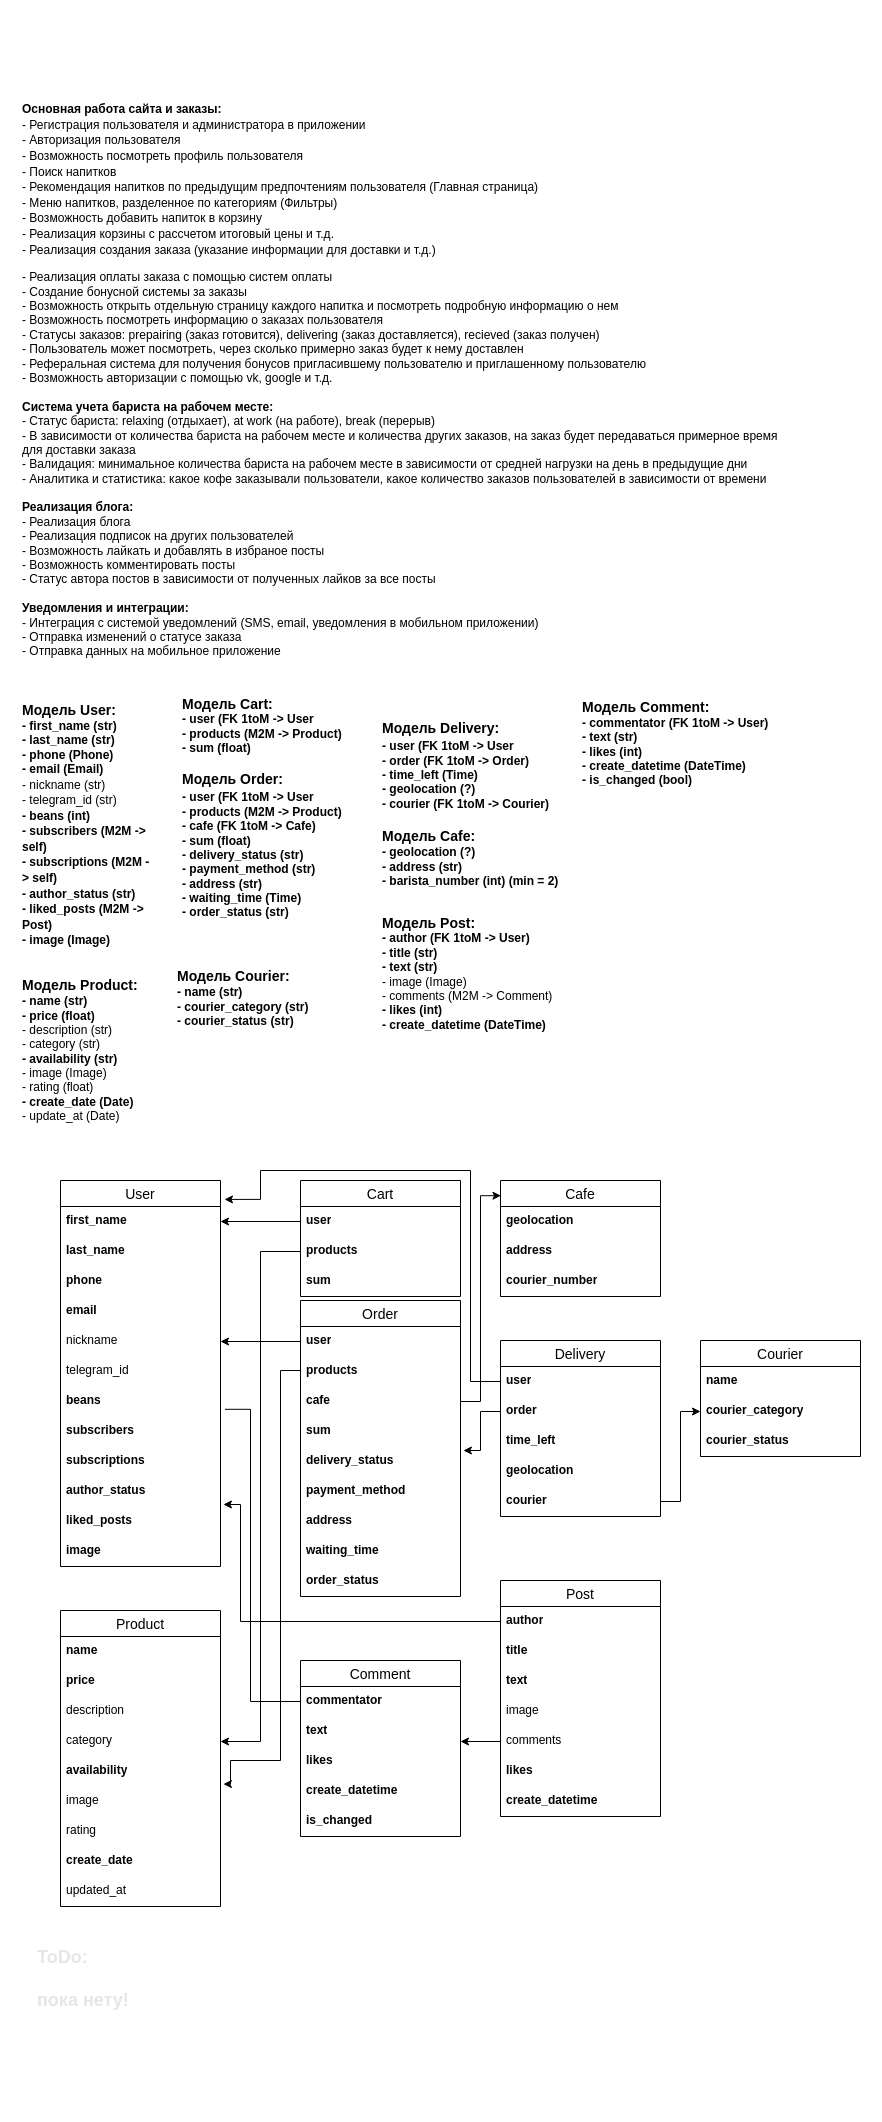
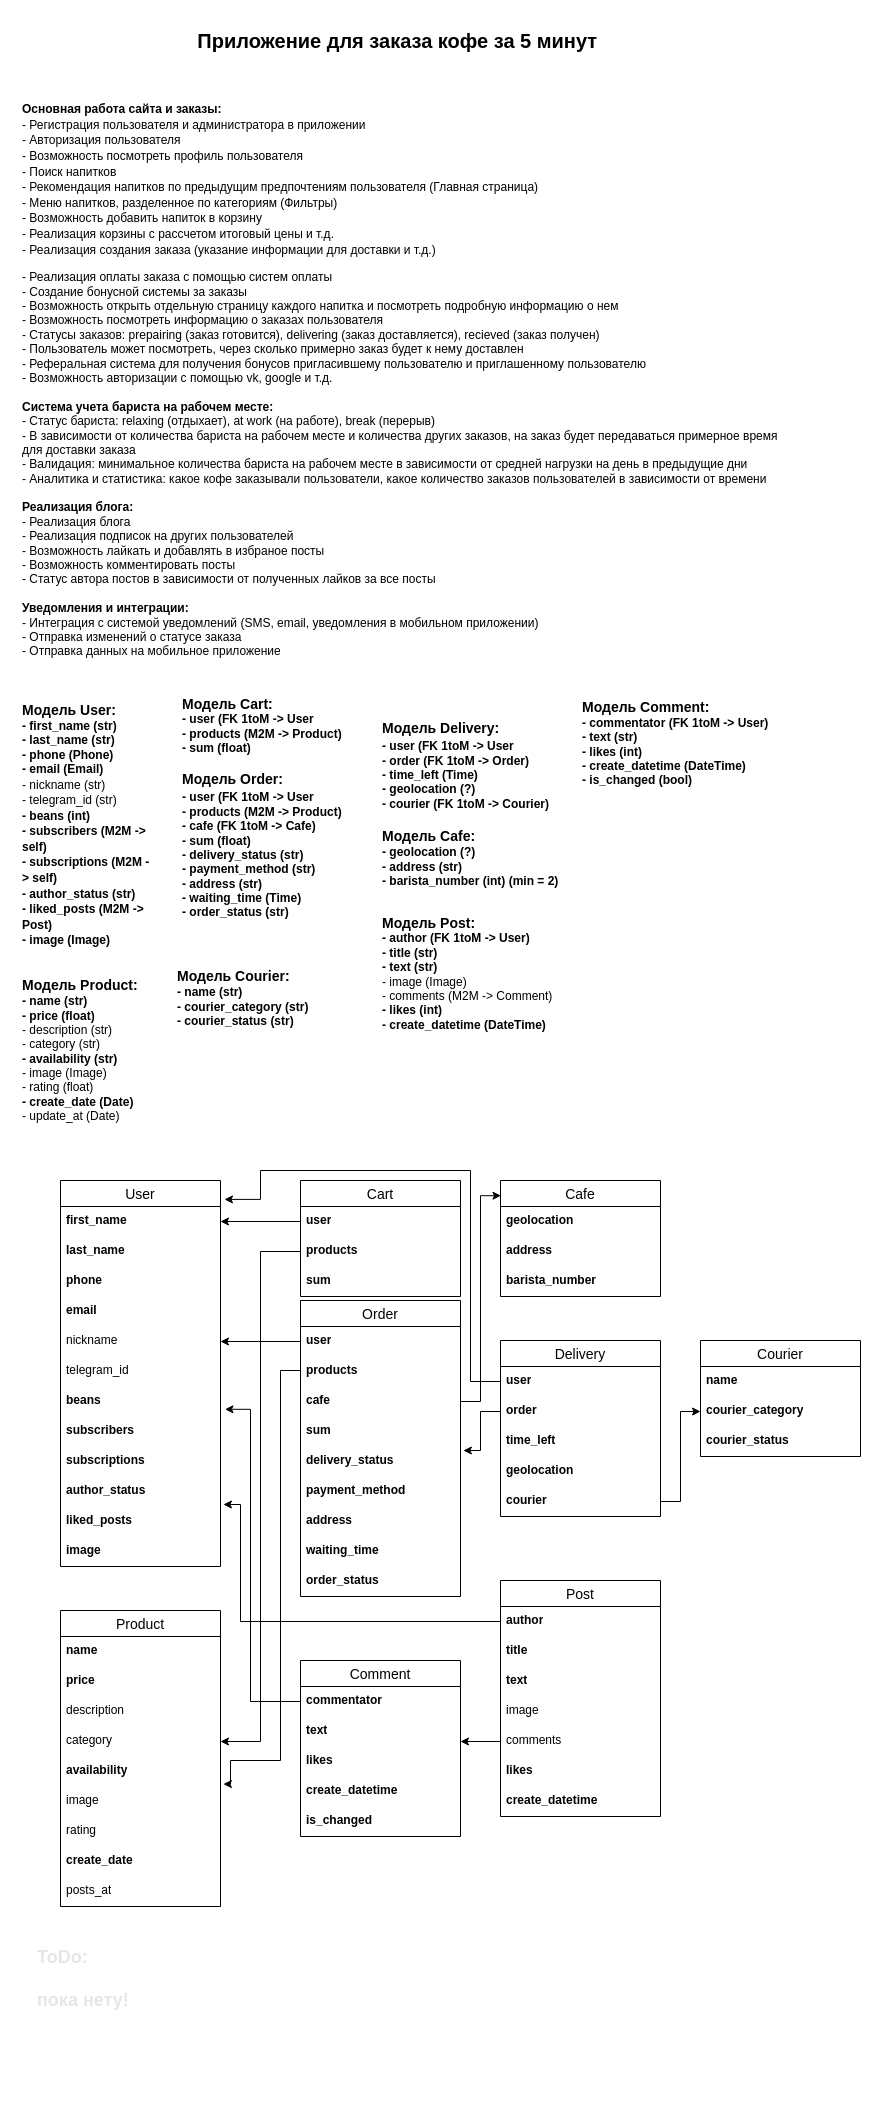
node "Приложение для заказа кофе за 5 минут": added
node "courier_number": label "courier_number" -> "barista_number"
edge "beans" -- "commentator": arrowhead none -> classic
node "updated_at": label "updated_at" -> "posts_at"
